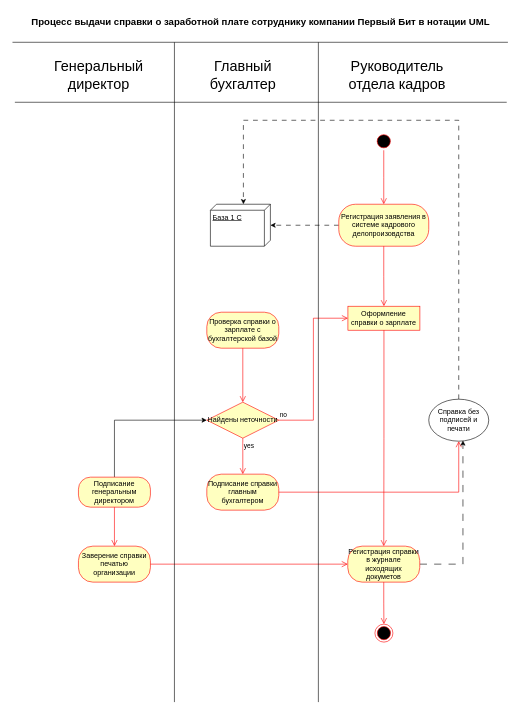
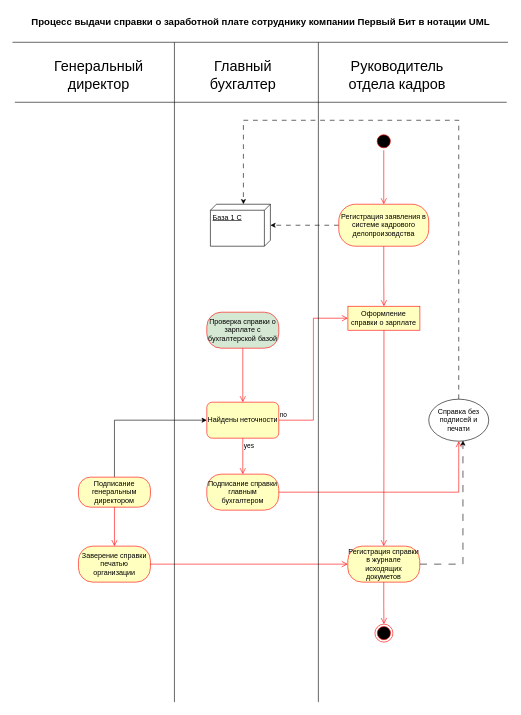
node "Проверка справки о зарплате с бухгалтерской базой": fillcolor #ffffc0 -> #d5e8d4
node "Найдены неточности": shape diamond -> rounded rectangle
